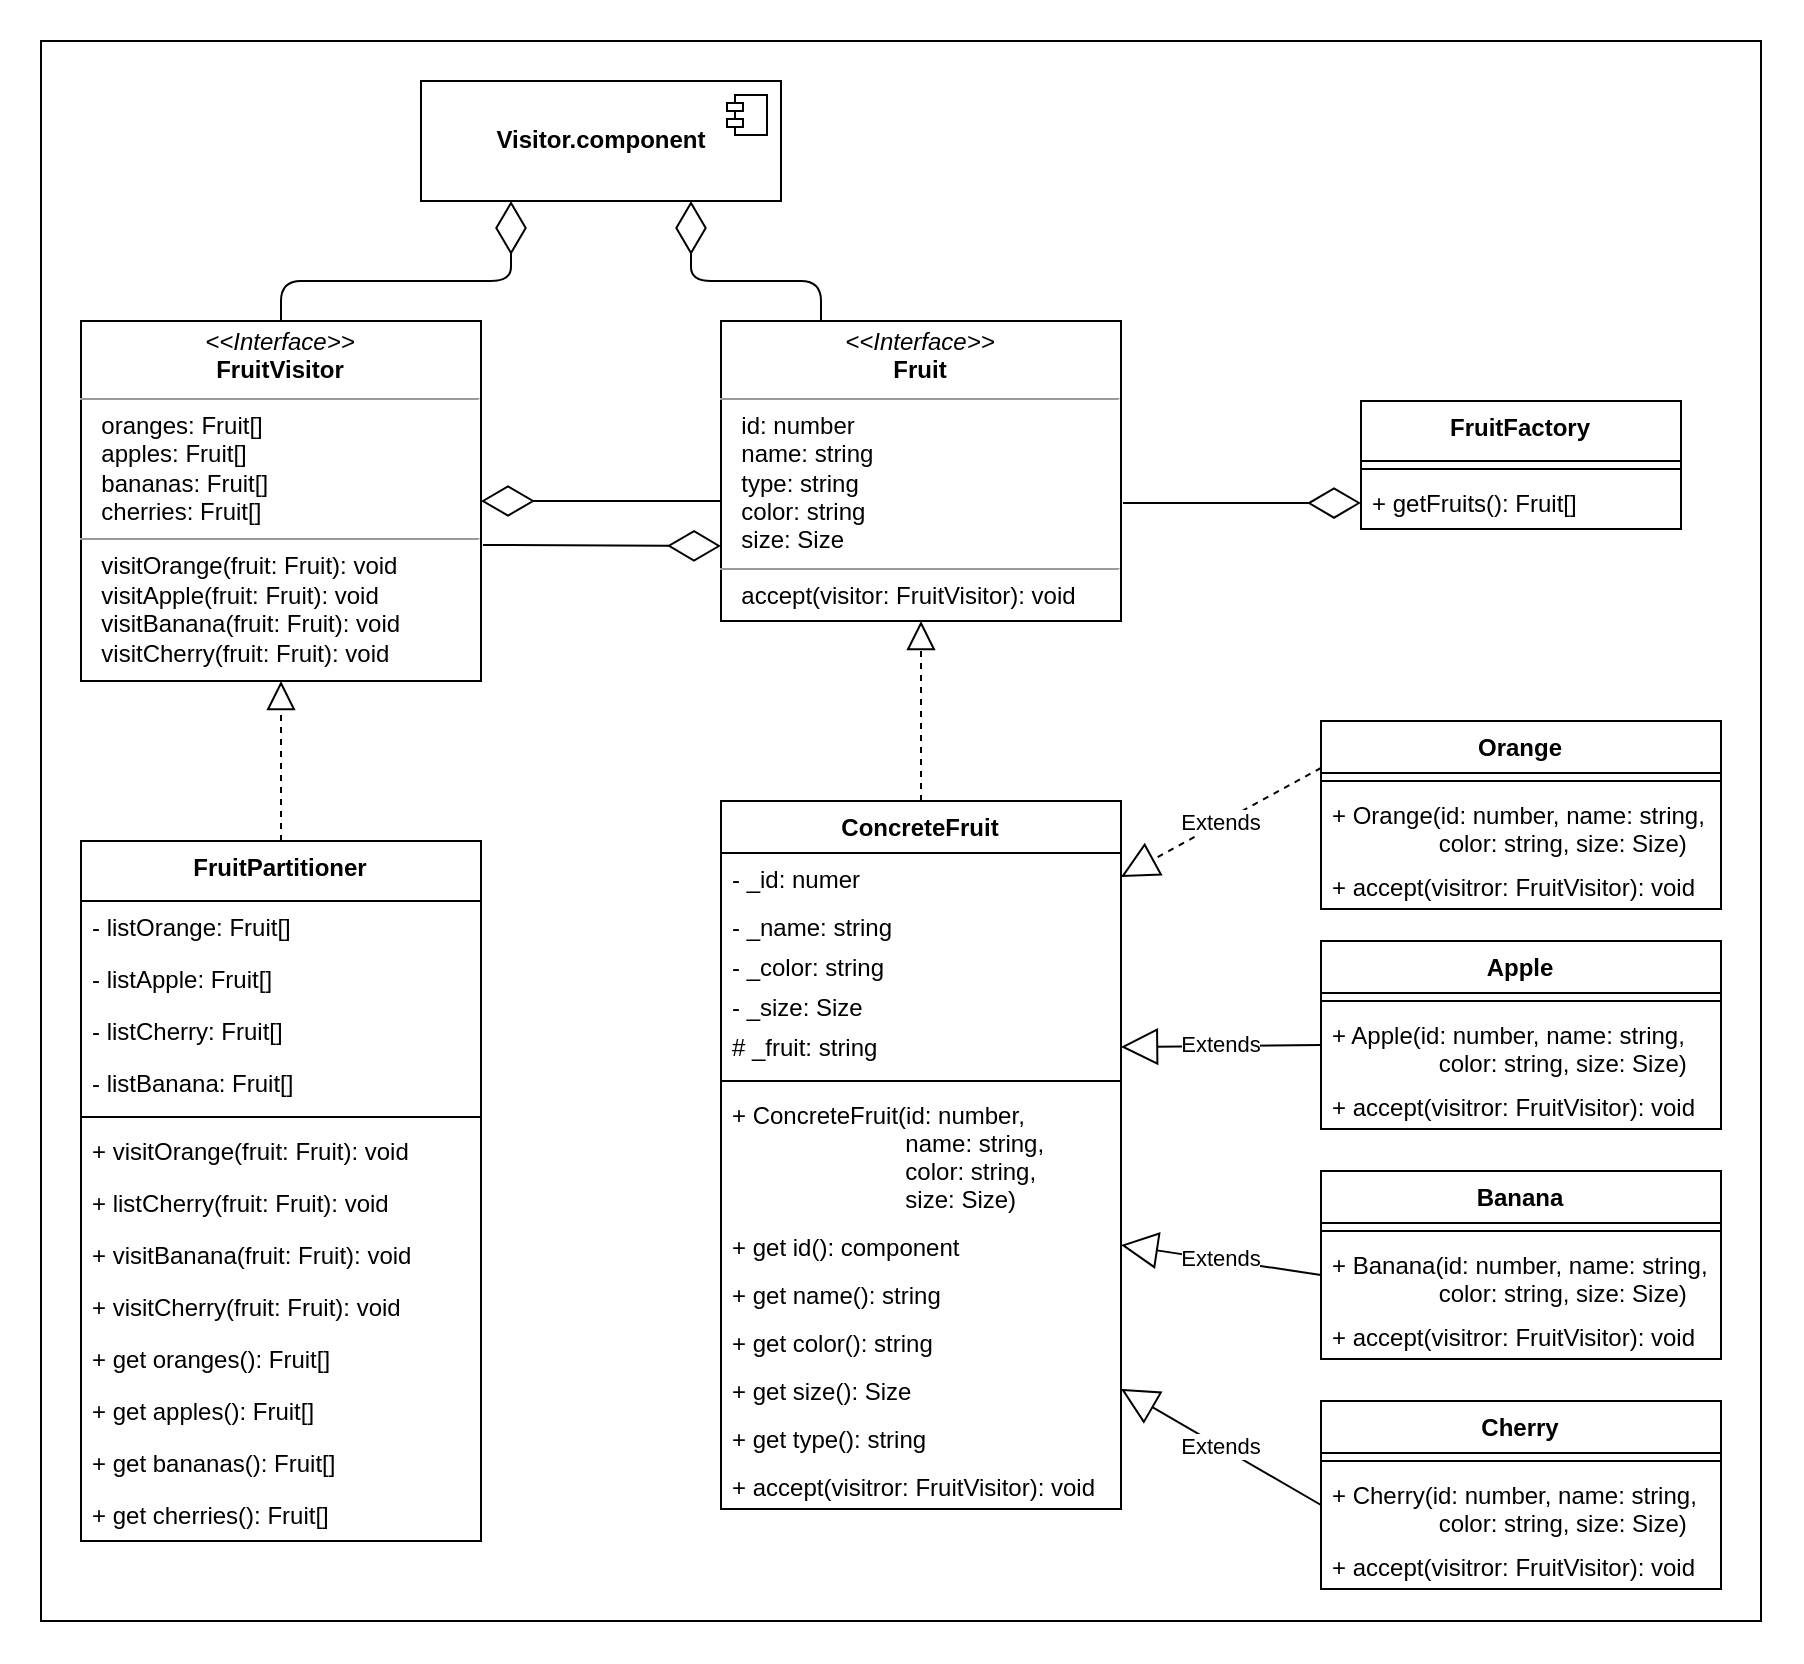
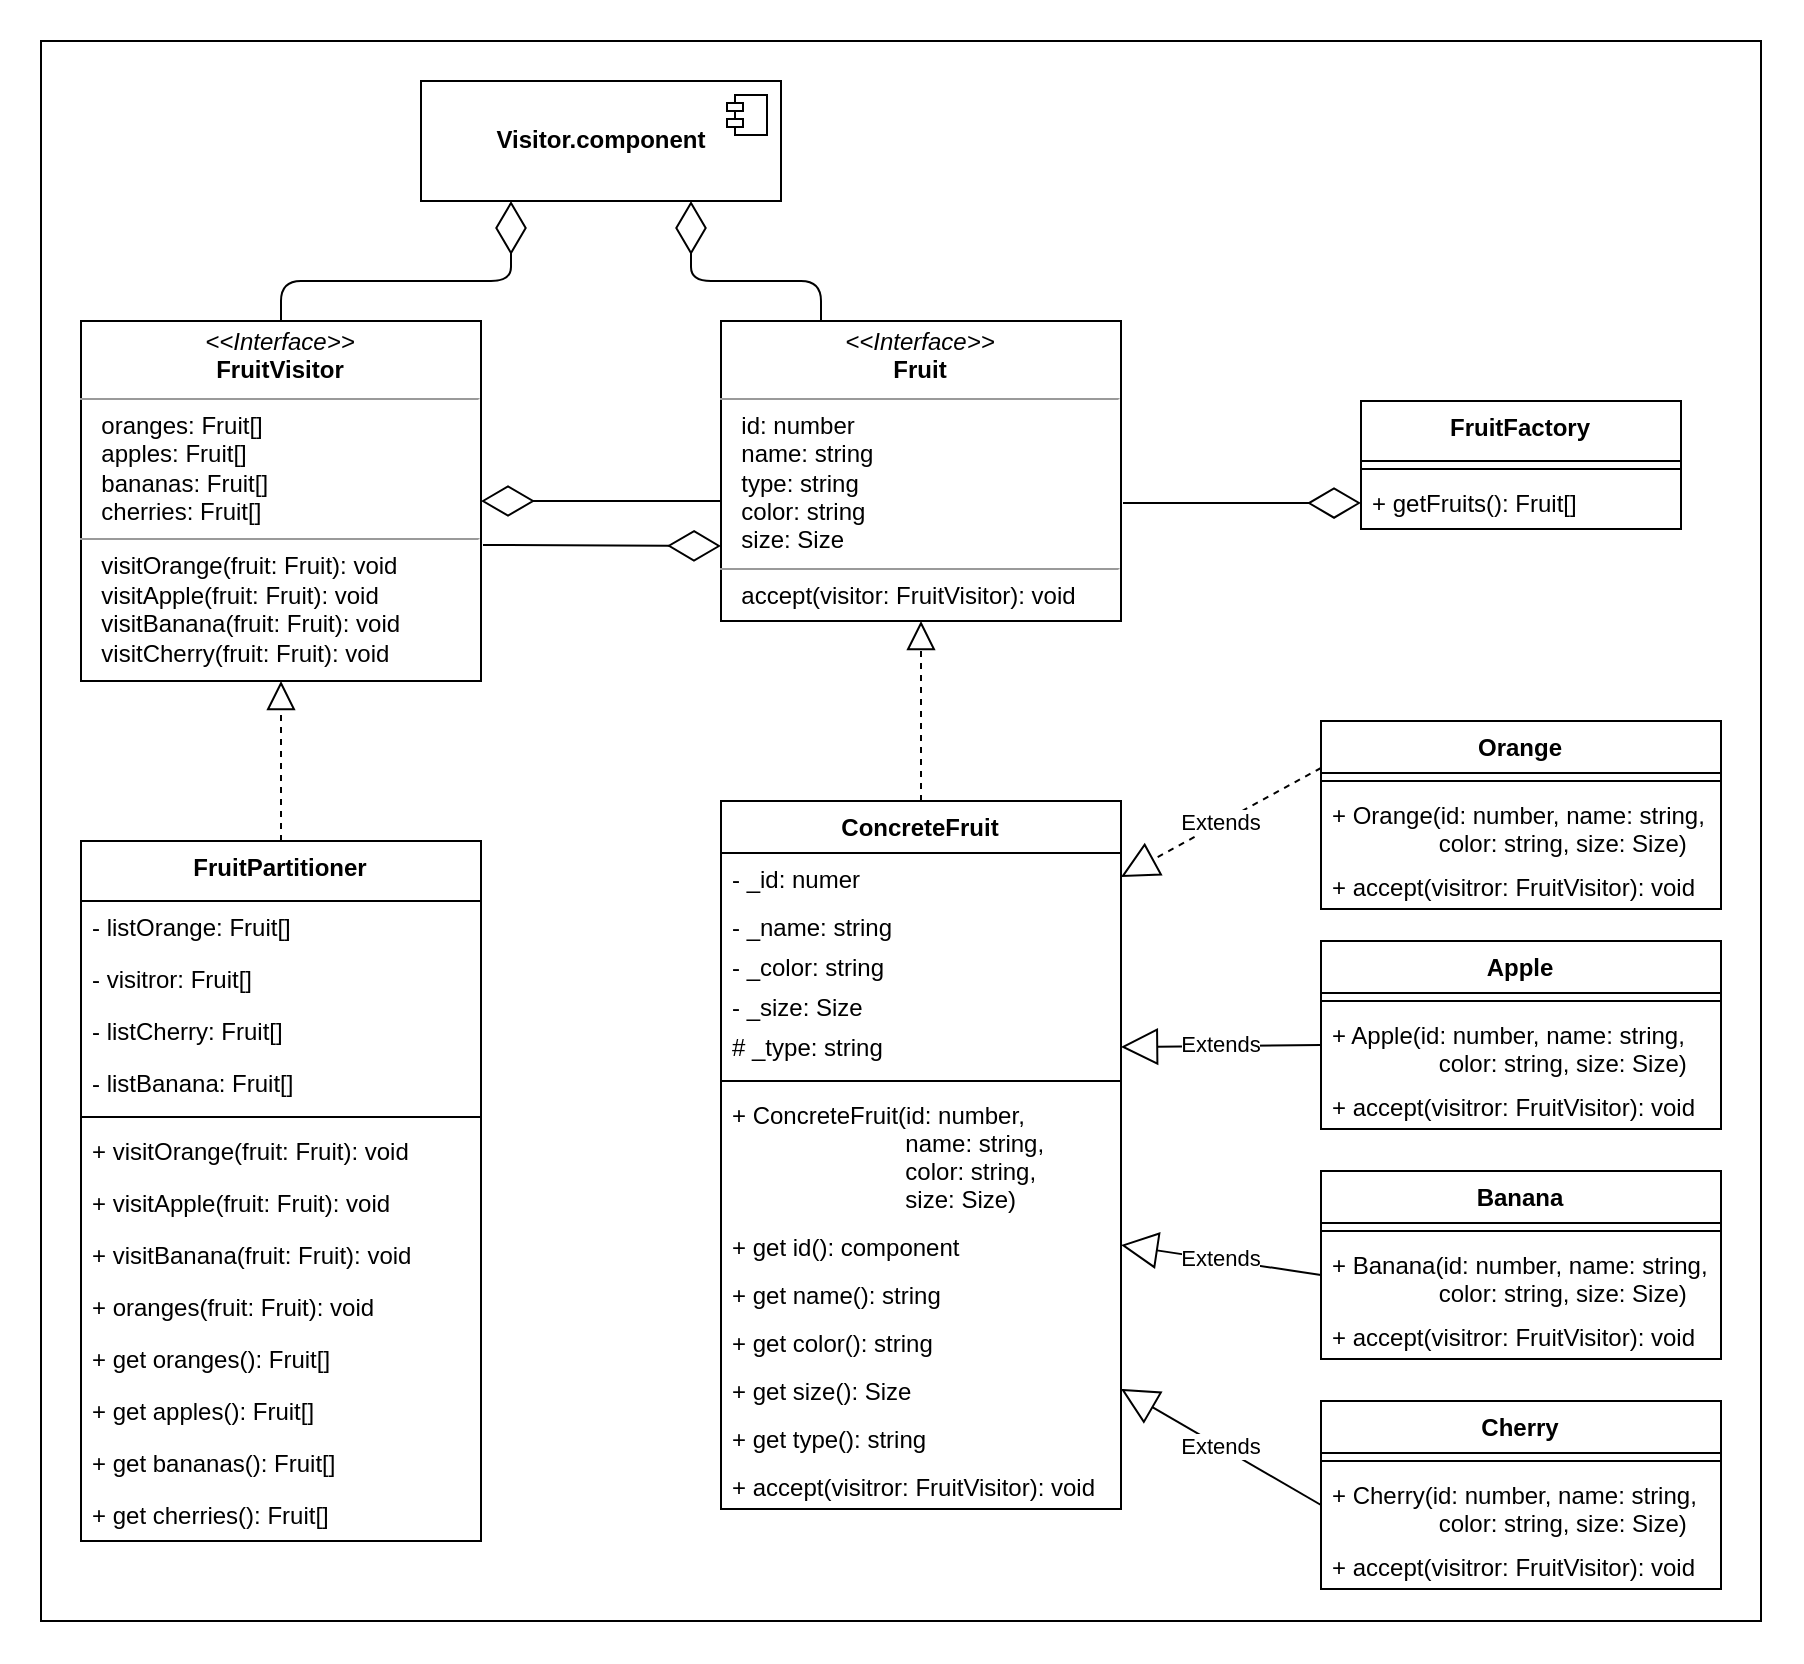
node "- listApple: Fruit[]": label "- listApple: Fruit[]" -> "- visitror: Fruit[]"
node "# _fruit: string": label "# _fruit: string" -> "# _type: string"
node "+ listCherry(fruit: Fruit): void": label "+ listCherry(fruit: Fruit): void" -> "+ visitApple(fruit: Fruit): void"
node "+ visitCherry(fruit: Fruit): void": label "+ visitCherry(fruit: Fruit): void" -> "+ oranges(fruit: Fruit): void"
